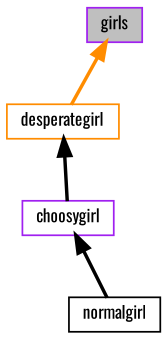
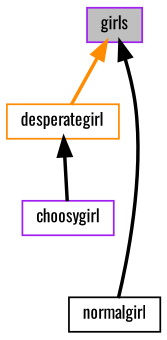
edge "normalgirl" -> "choosygirl": now "normalgirl" -> "girls"
